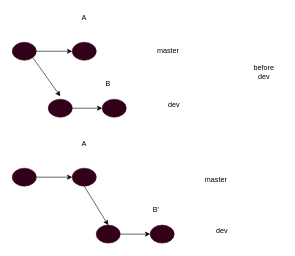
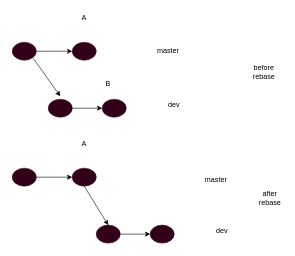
node "before dev": label "before dev" -> "before rebase"
node "after rebase": added
node "B'": removed
